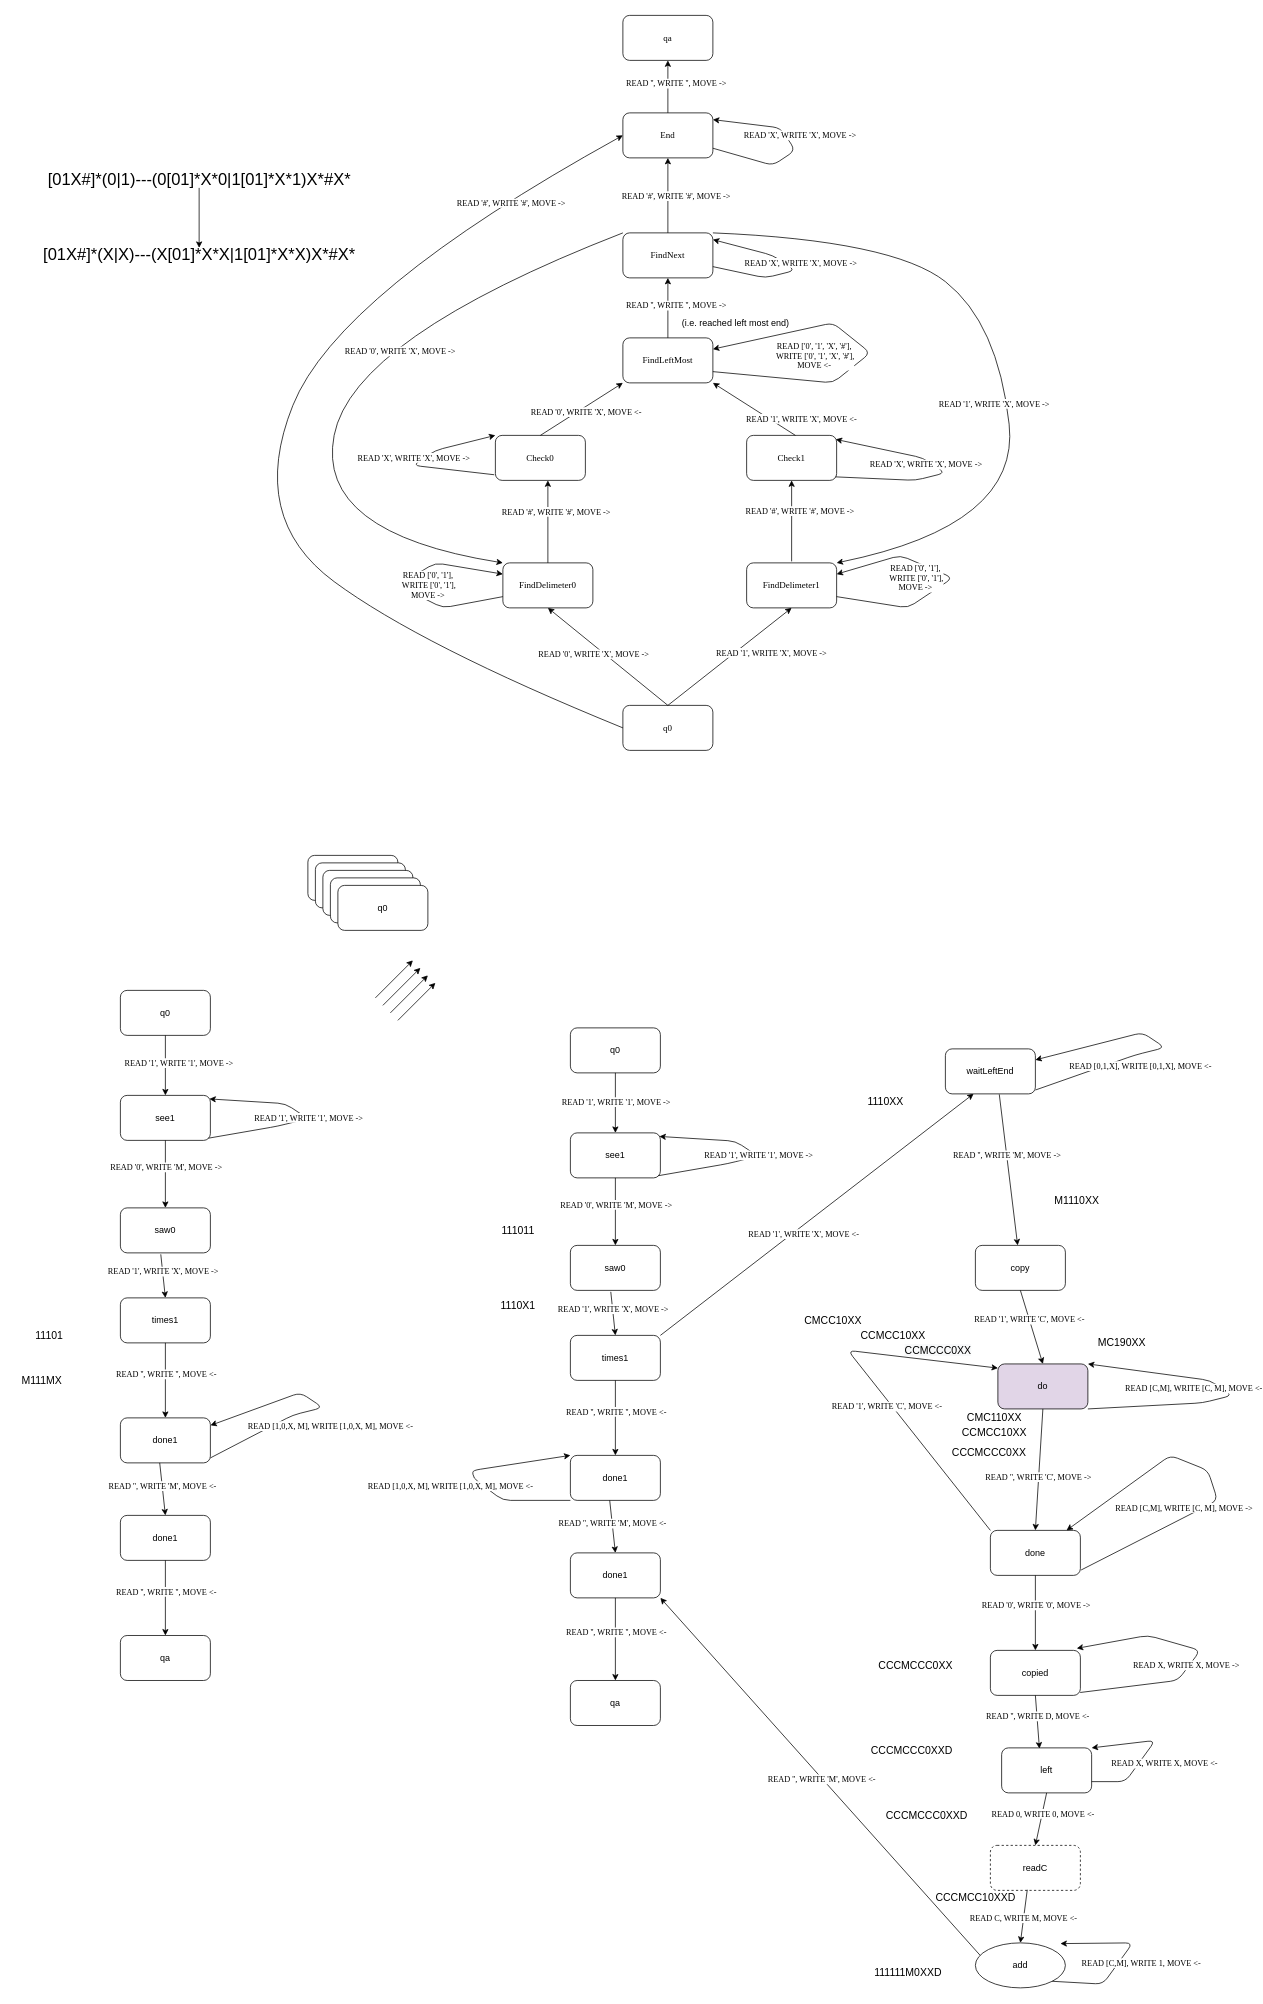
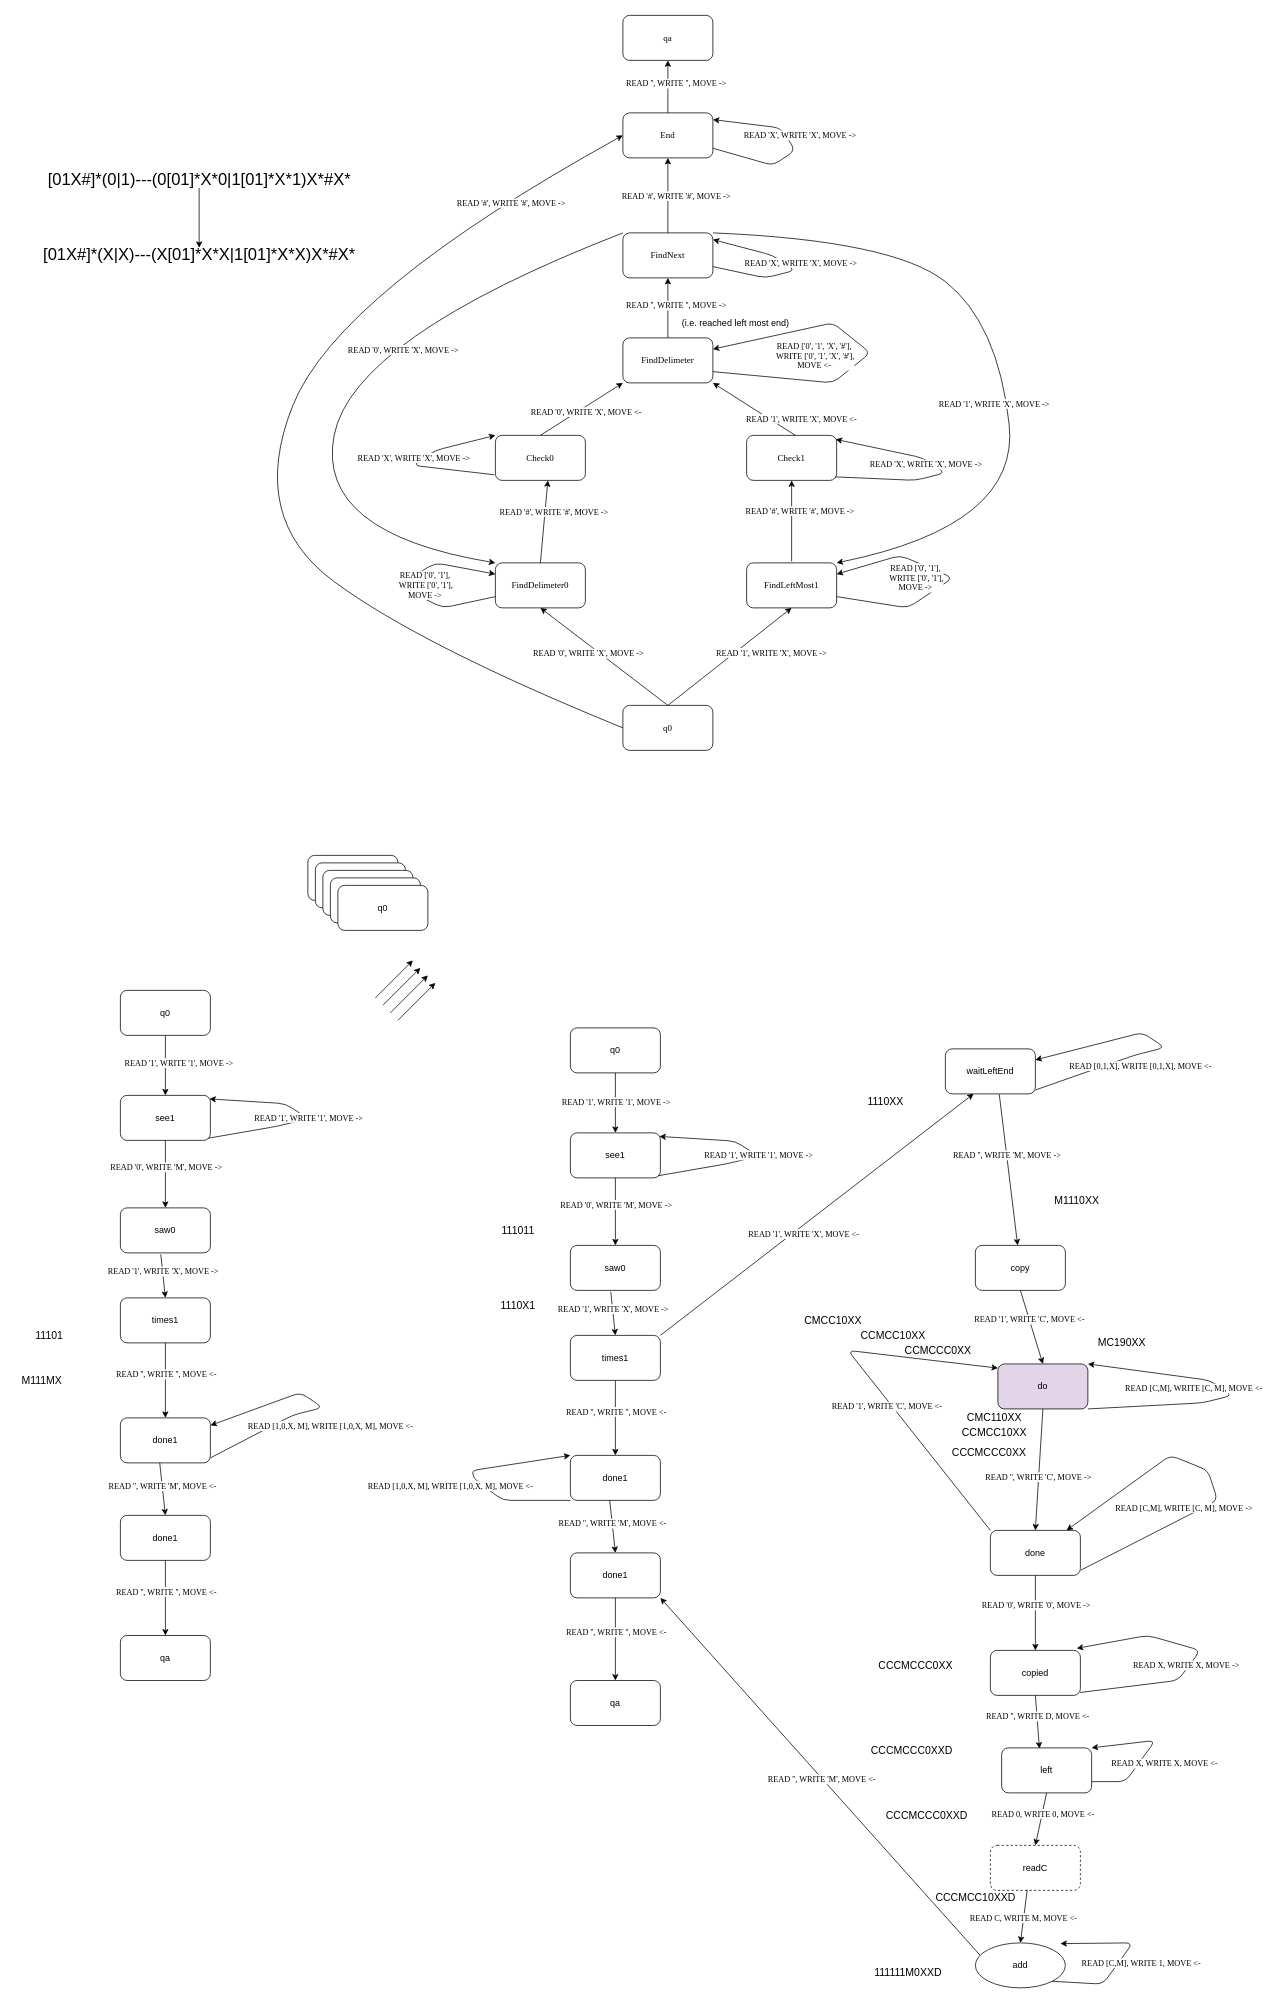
node "FindLeftMost": label "FindLeftMost" -> "FindDelimeter"
node "FindDelimeter0": moved (548, 585) -> (540, 585)
node "FindDelimeter1": label "FindDelimeter1" -> "FindLeftMost1"
